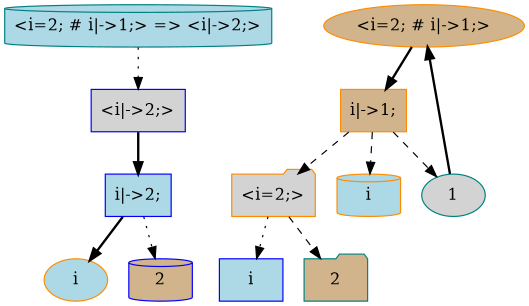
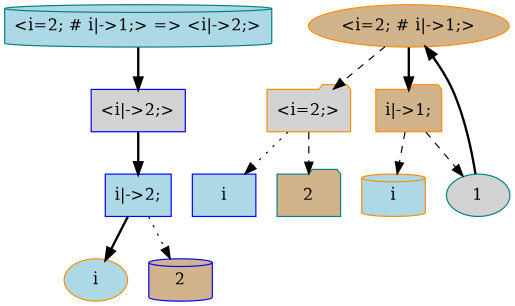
edge "<i=2; # i|->1;> => <i|->2;>" -> "<i|->2;>": style dotted -> bold
node "i|->1;": shape box -> folder
edge "i|->1;" -> "<i=2;>": now "<i=2; # i|->1;>" -> "<i=2;>"
